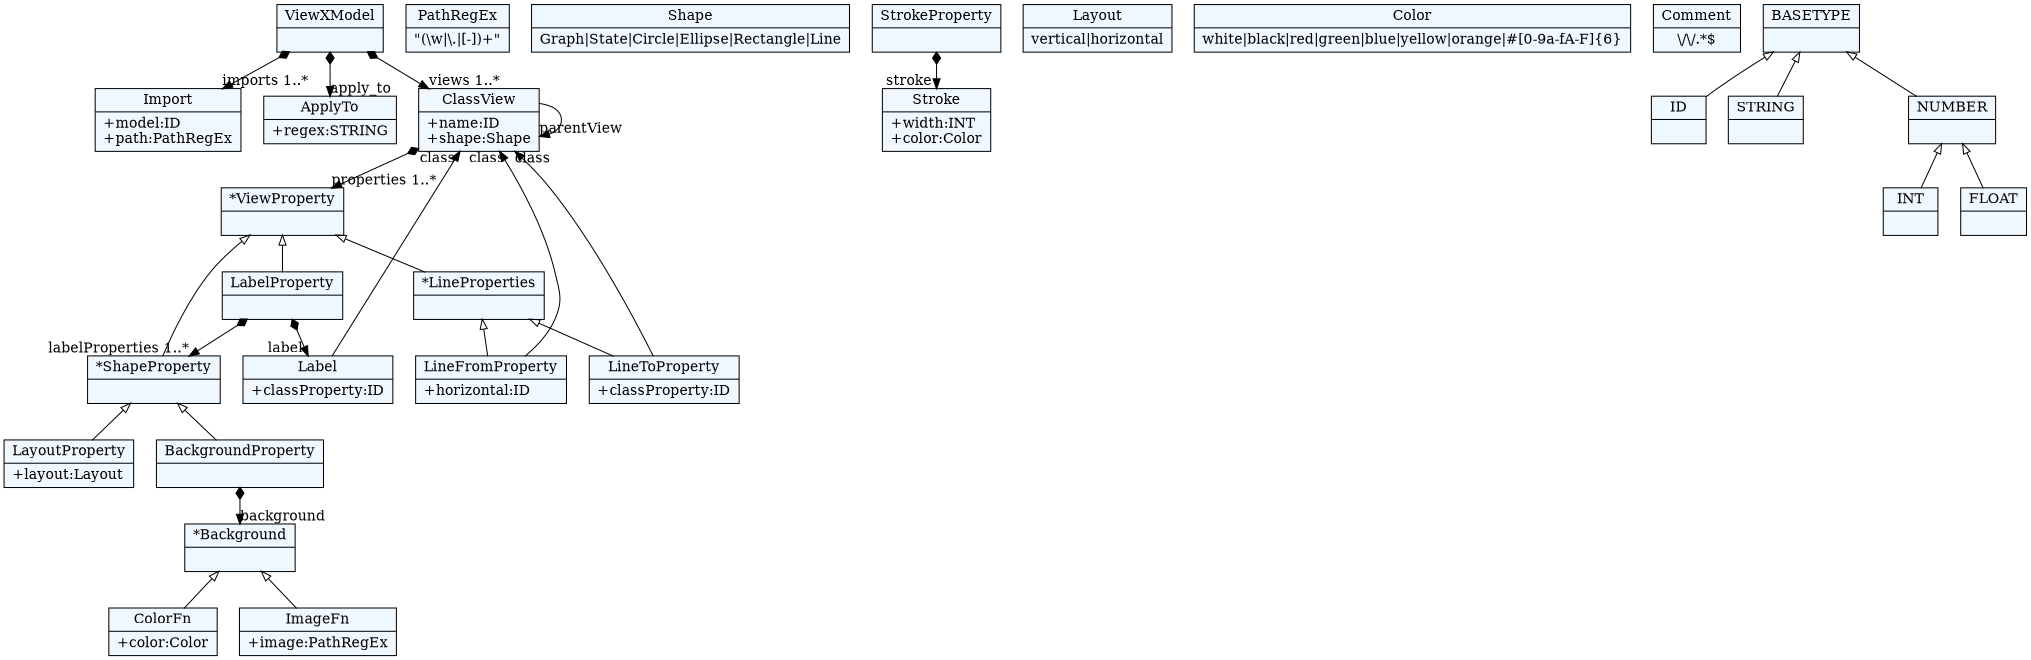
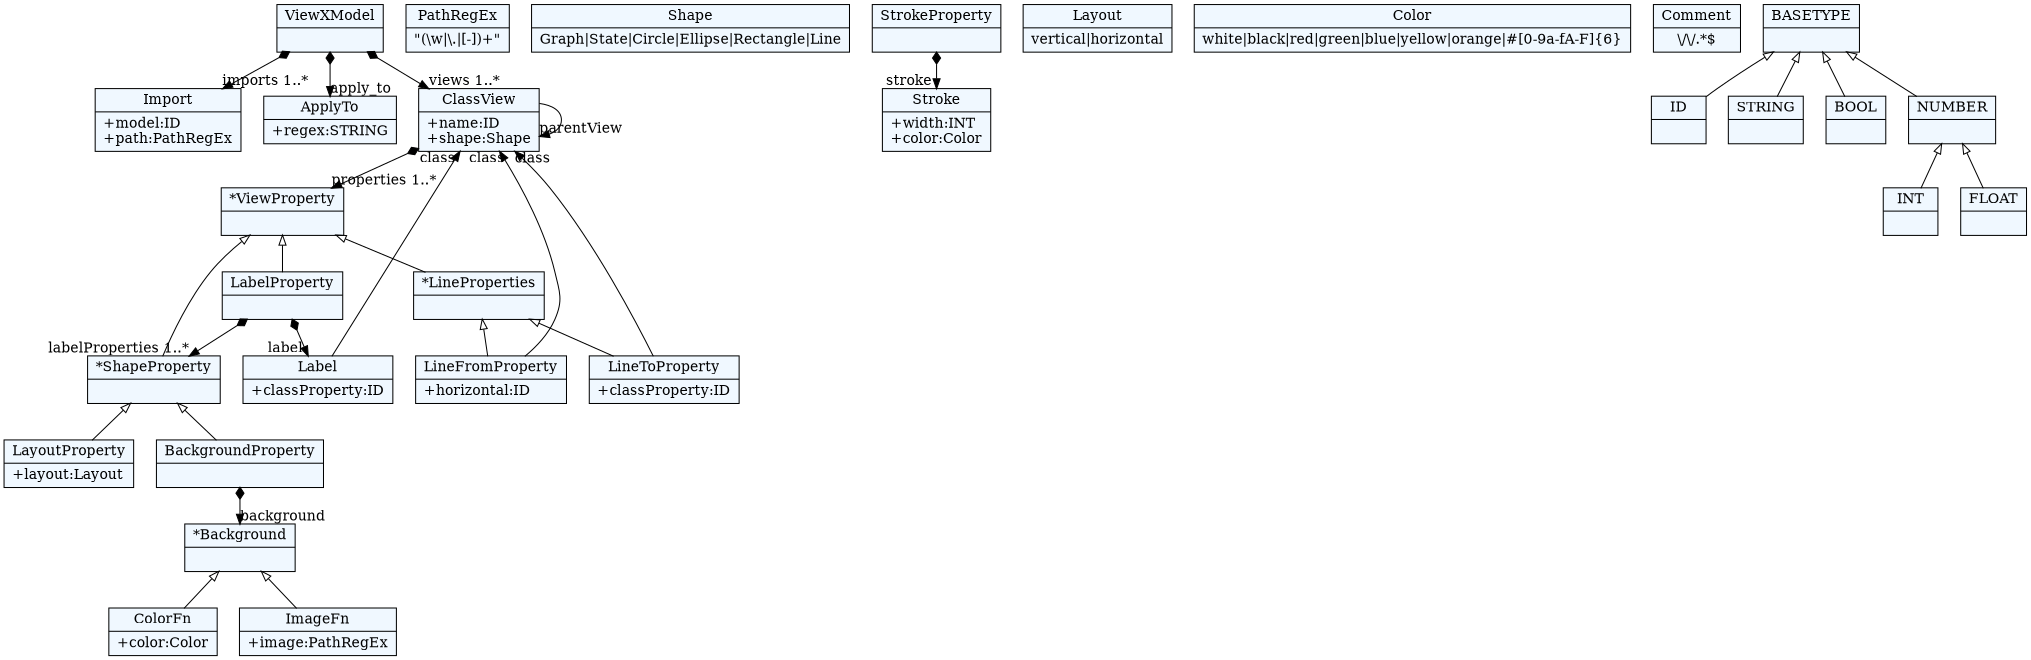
node "BOOL": added
